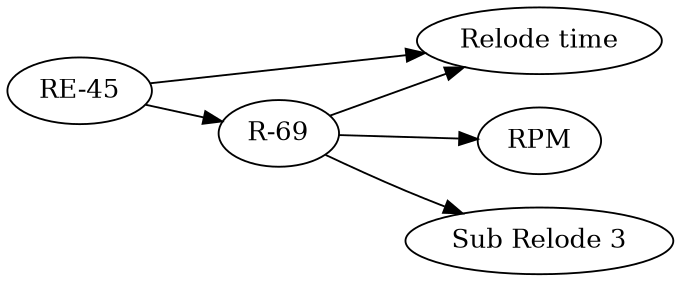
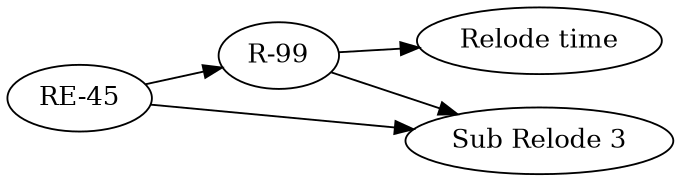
edge "RE-45" -> "Relode time": now "RE-45" -> "Sub Relode 3"
node "R-69": label "R-69" -> "R-99"
node "RPM": removed
